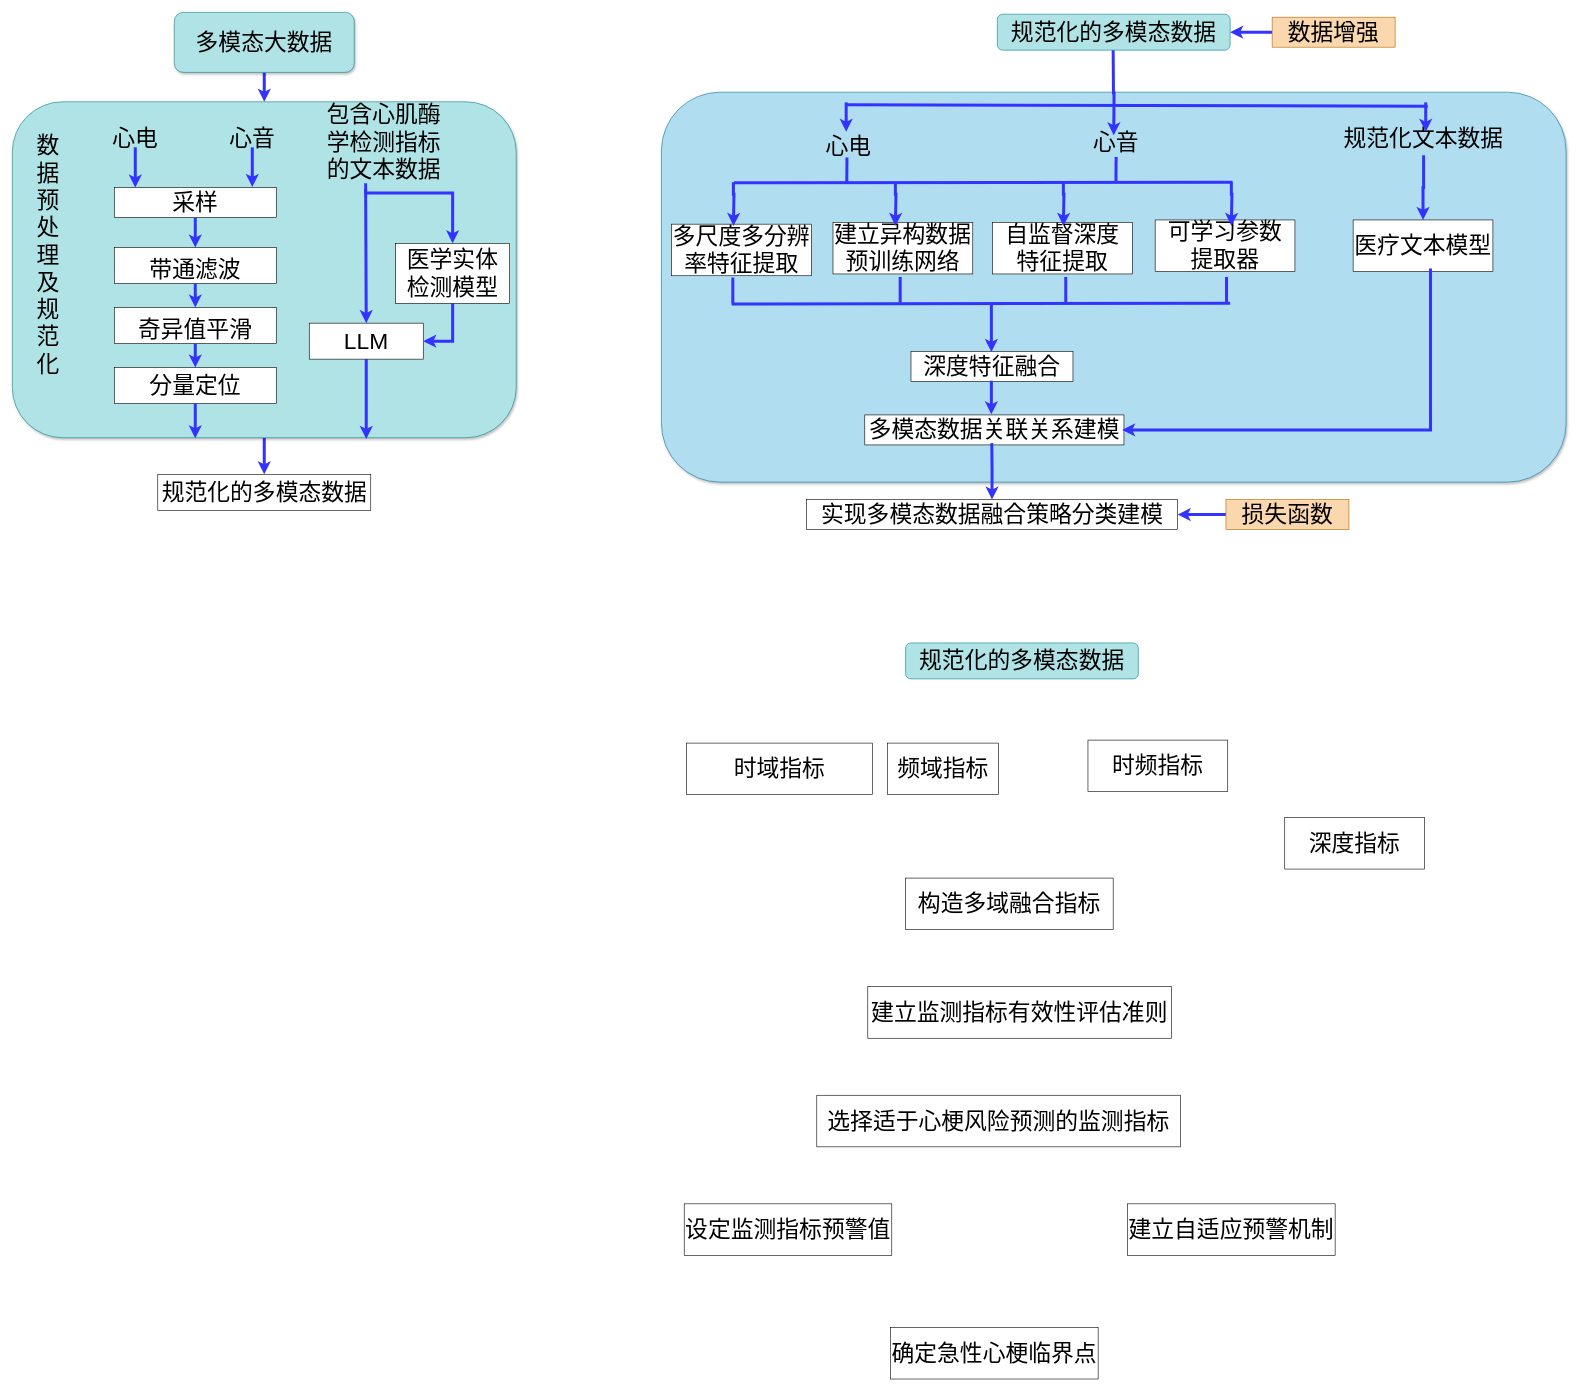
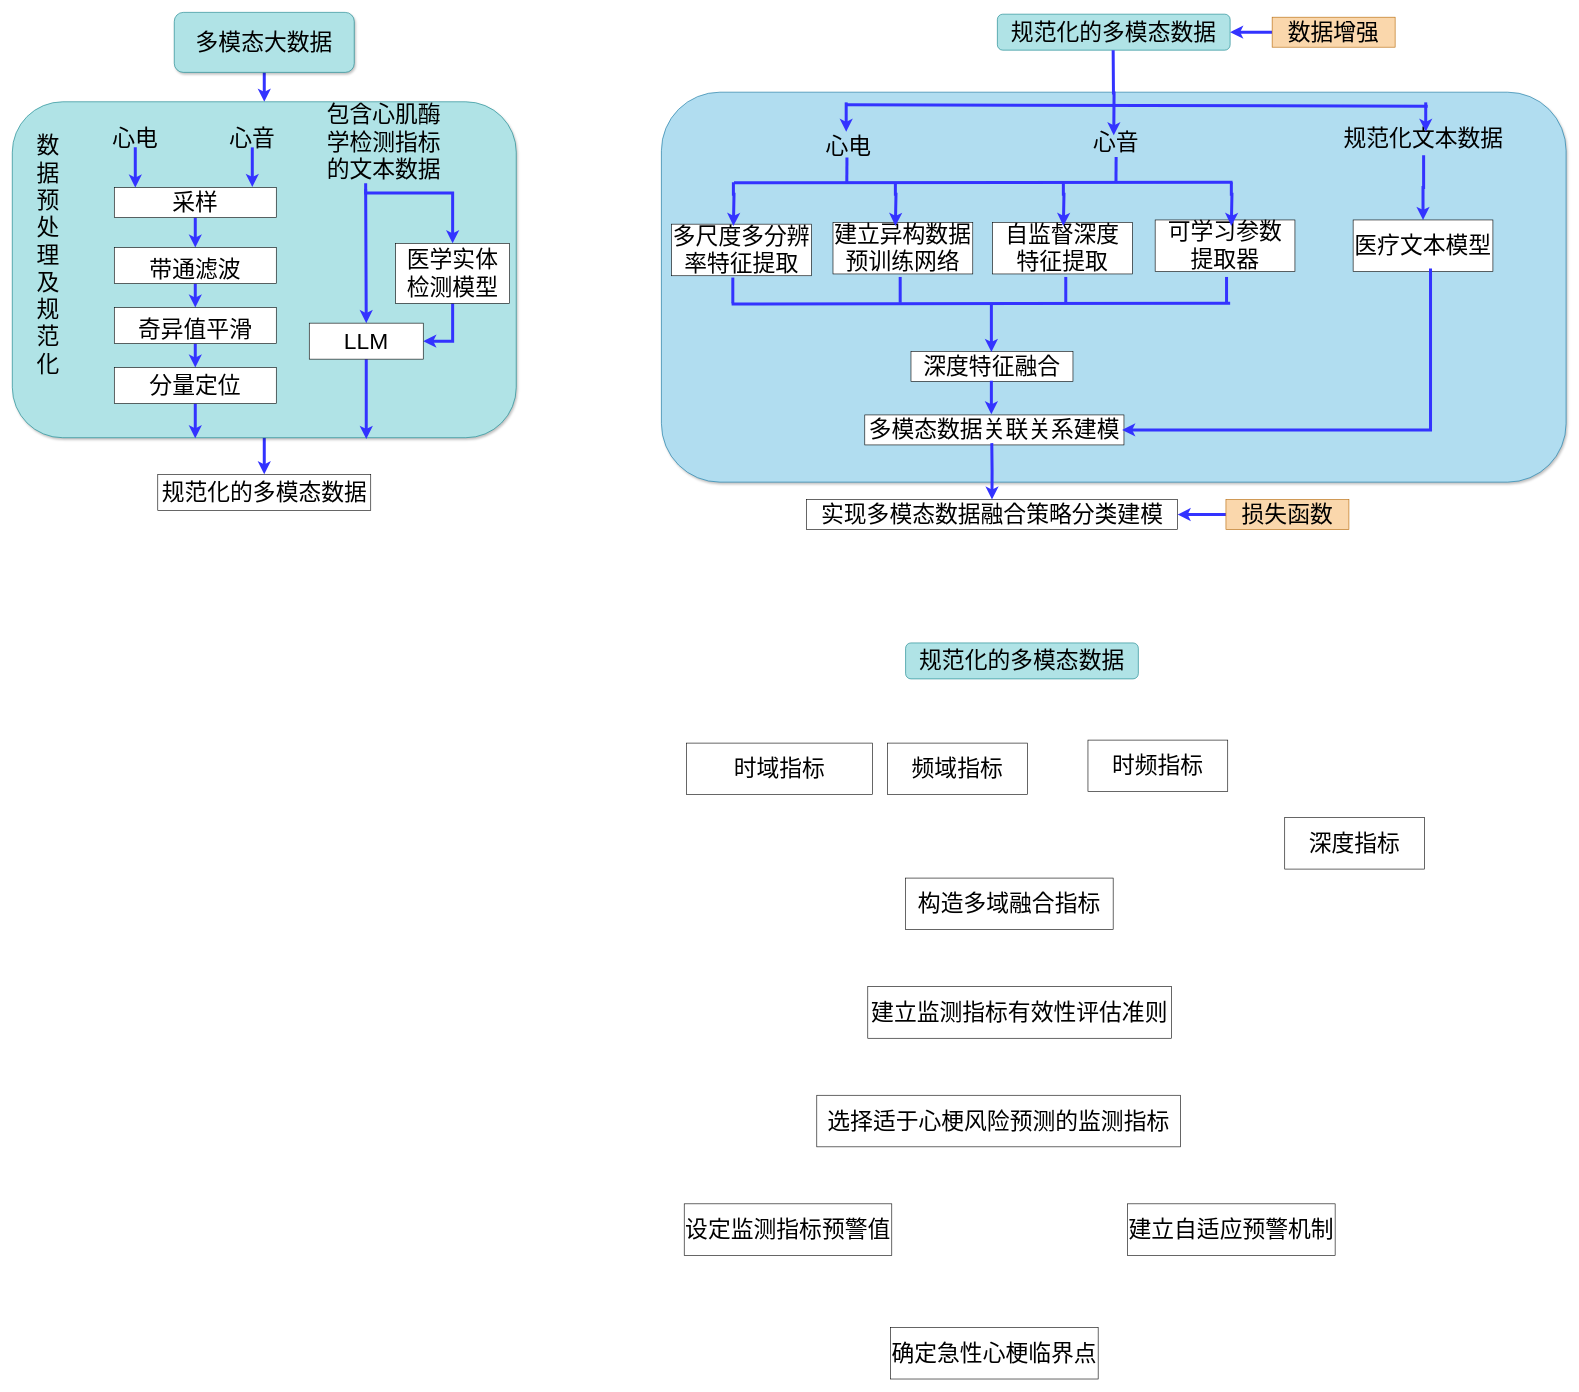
node "频域指标": size 111x52 -> 140x52
